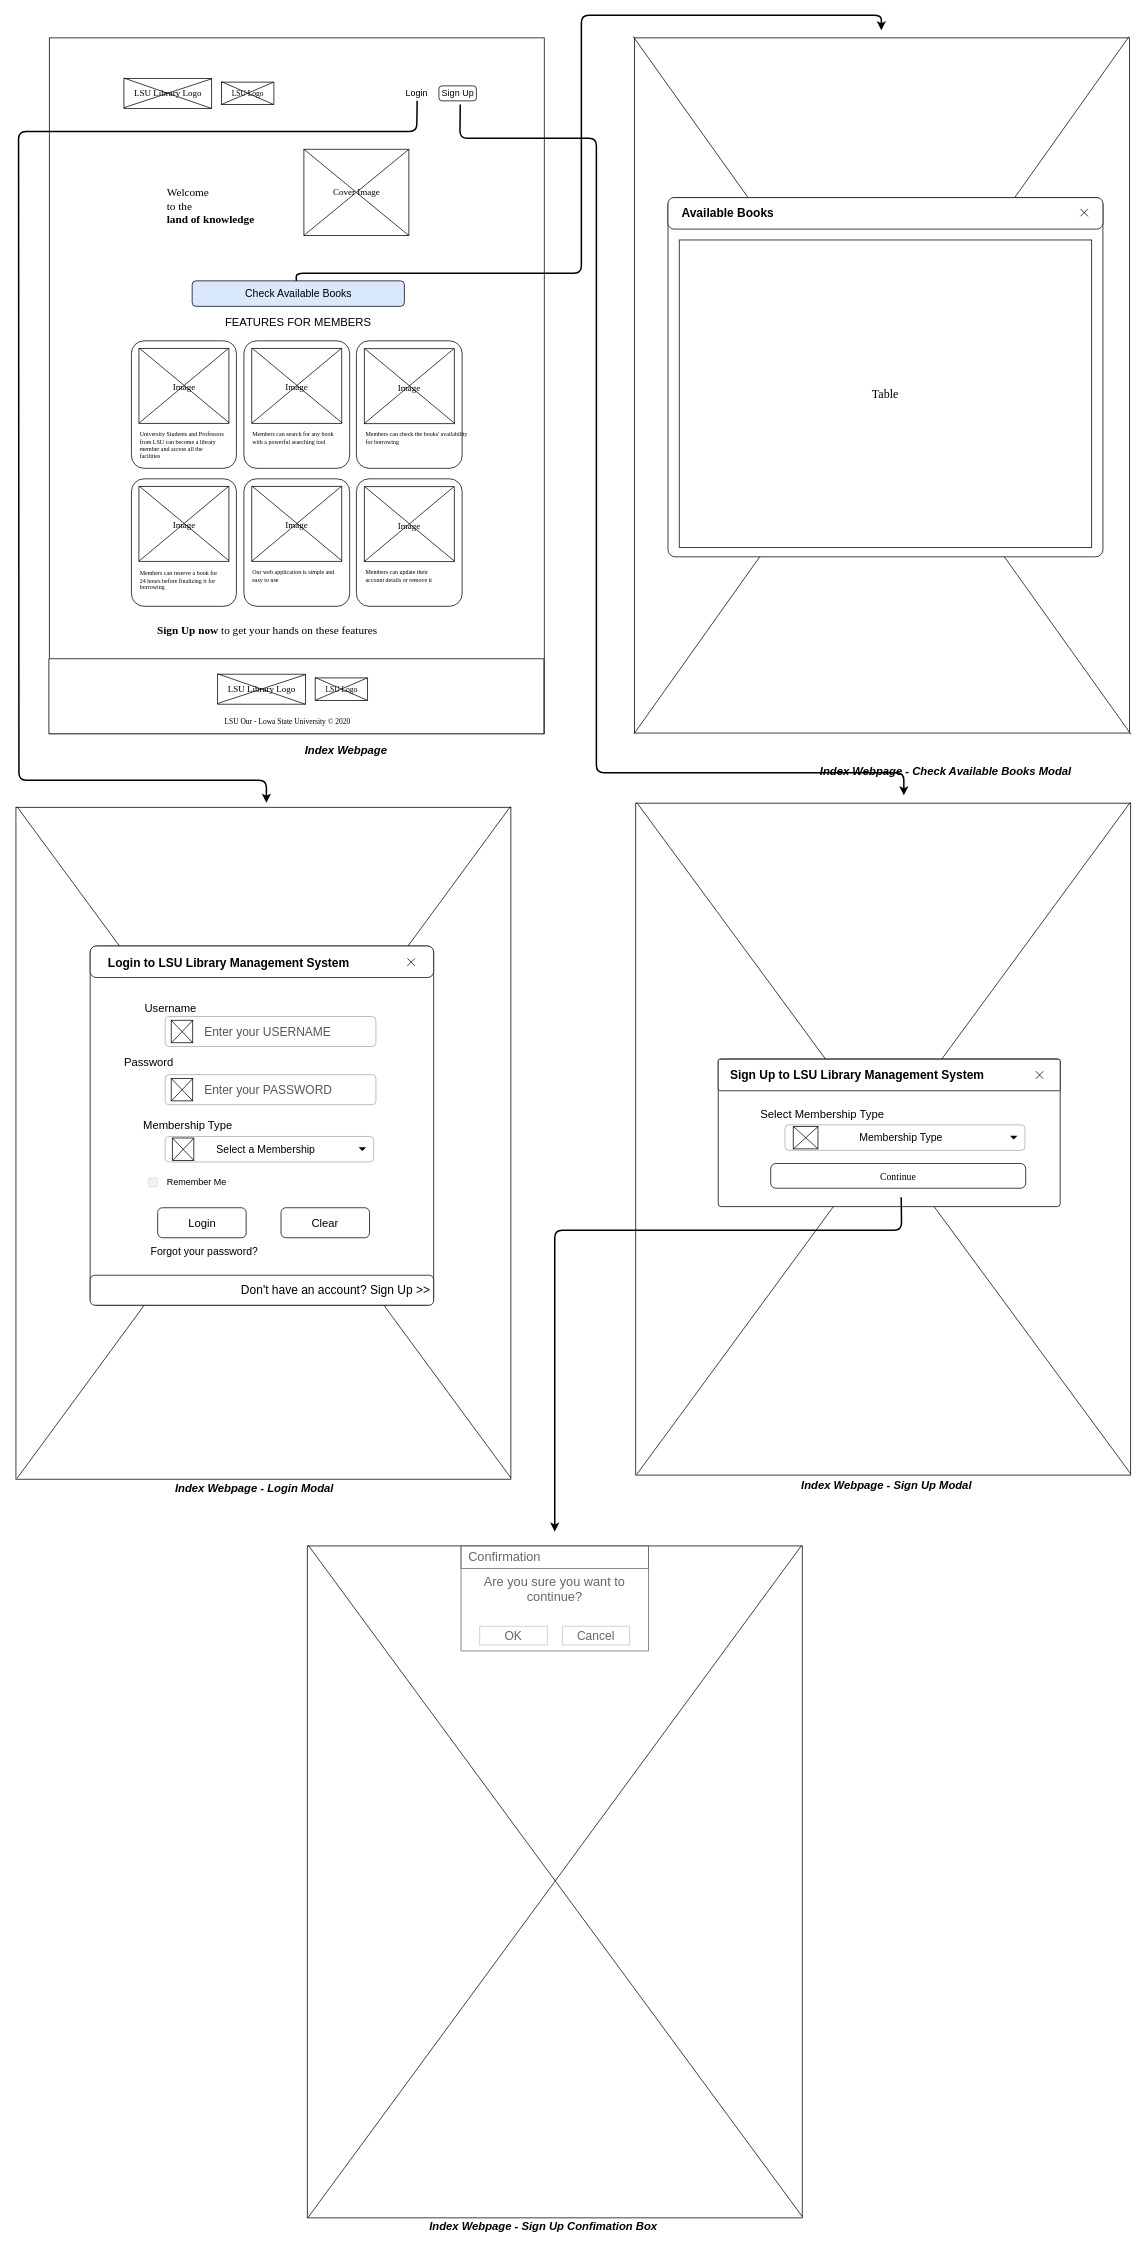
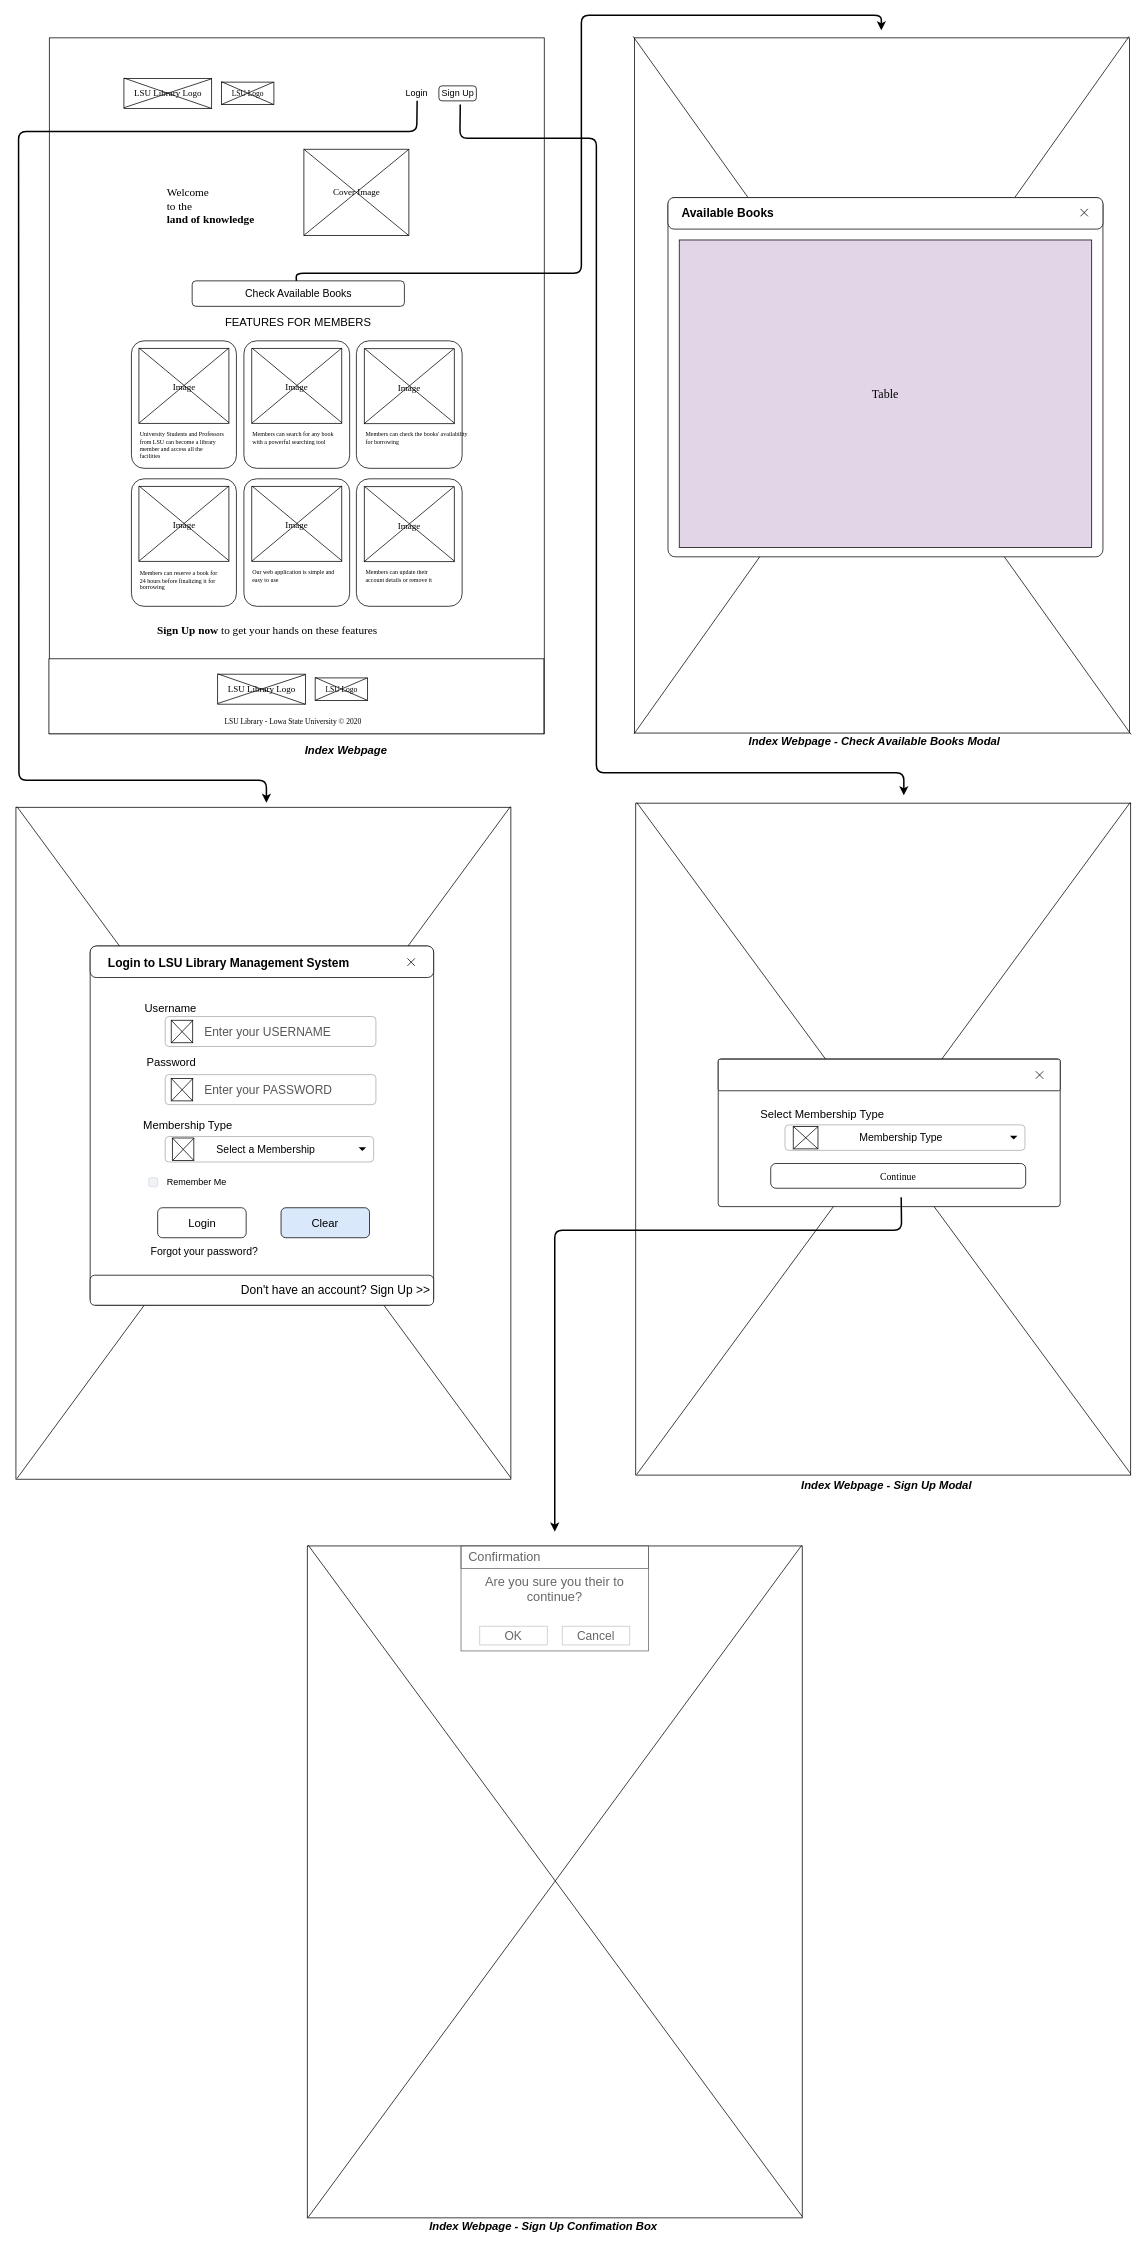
node "Check Available Books": fillcolor #dae8fc -> #ffffff
node "Table": fillcolor #ffffff -> #e1d5e7
node "LSU Our - Lowa State University © 2020": label "LSU Our - Lowa State University © 2020" -> "LSU Library - Lowa State University © 2020"
node "Index Webpage - Check Available Books Modal": moved (950, 771) -> (878, 741)
node "Password": moved (149, 1062) -> (171, 1062)
node "Sign Up to LSU Library Management System": removed
node "Clear": fillcolor #ffffff -> #dae8fc
node "Index Webpage - Login Modal": removed
node "Are you sure you want to continue?": label "Are you sure you want to continue?" -> "Are you sure you their to continue?"
